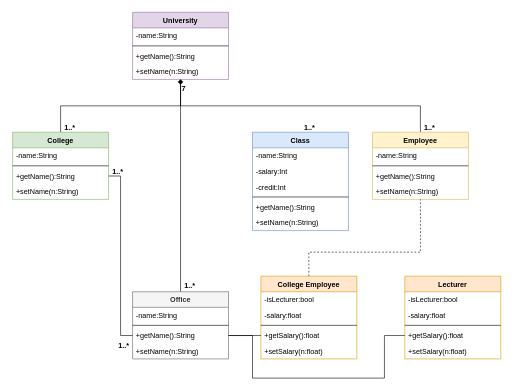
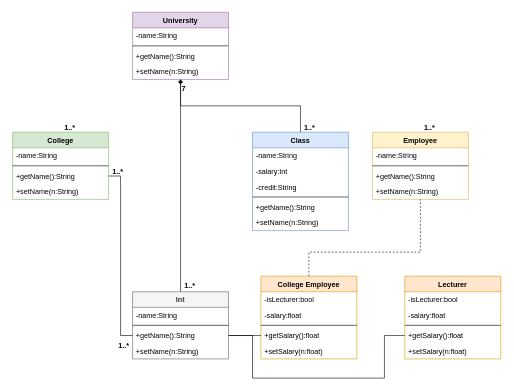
edge "College" -> "University": removed
edge "Employee" -> "University": removed
edge "Class" -> "University": added
node "-credit:Int": label "-credit:Int" -> "-credit:String"
node "Office": label "Office" -> "Int"
